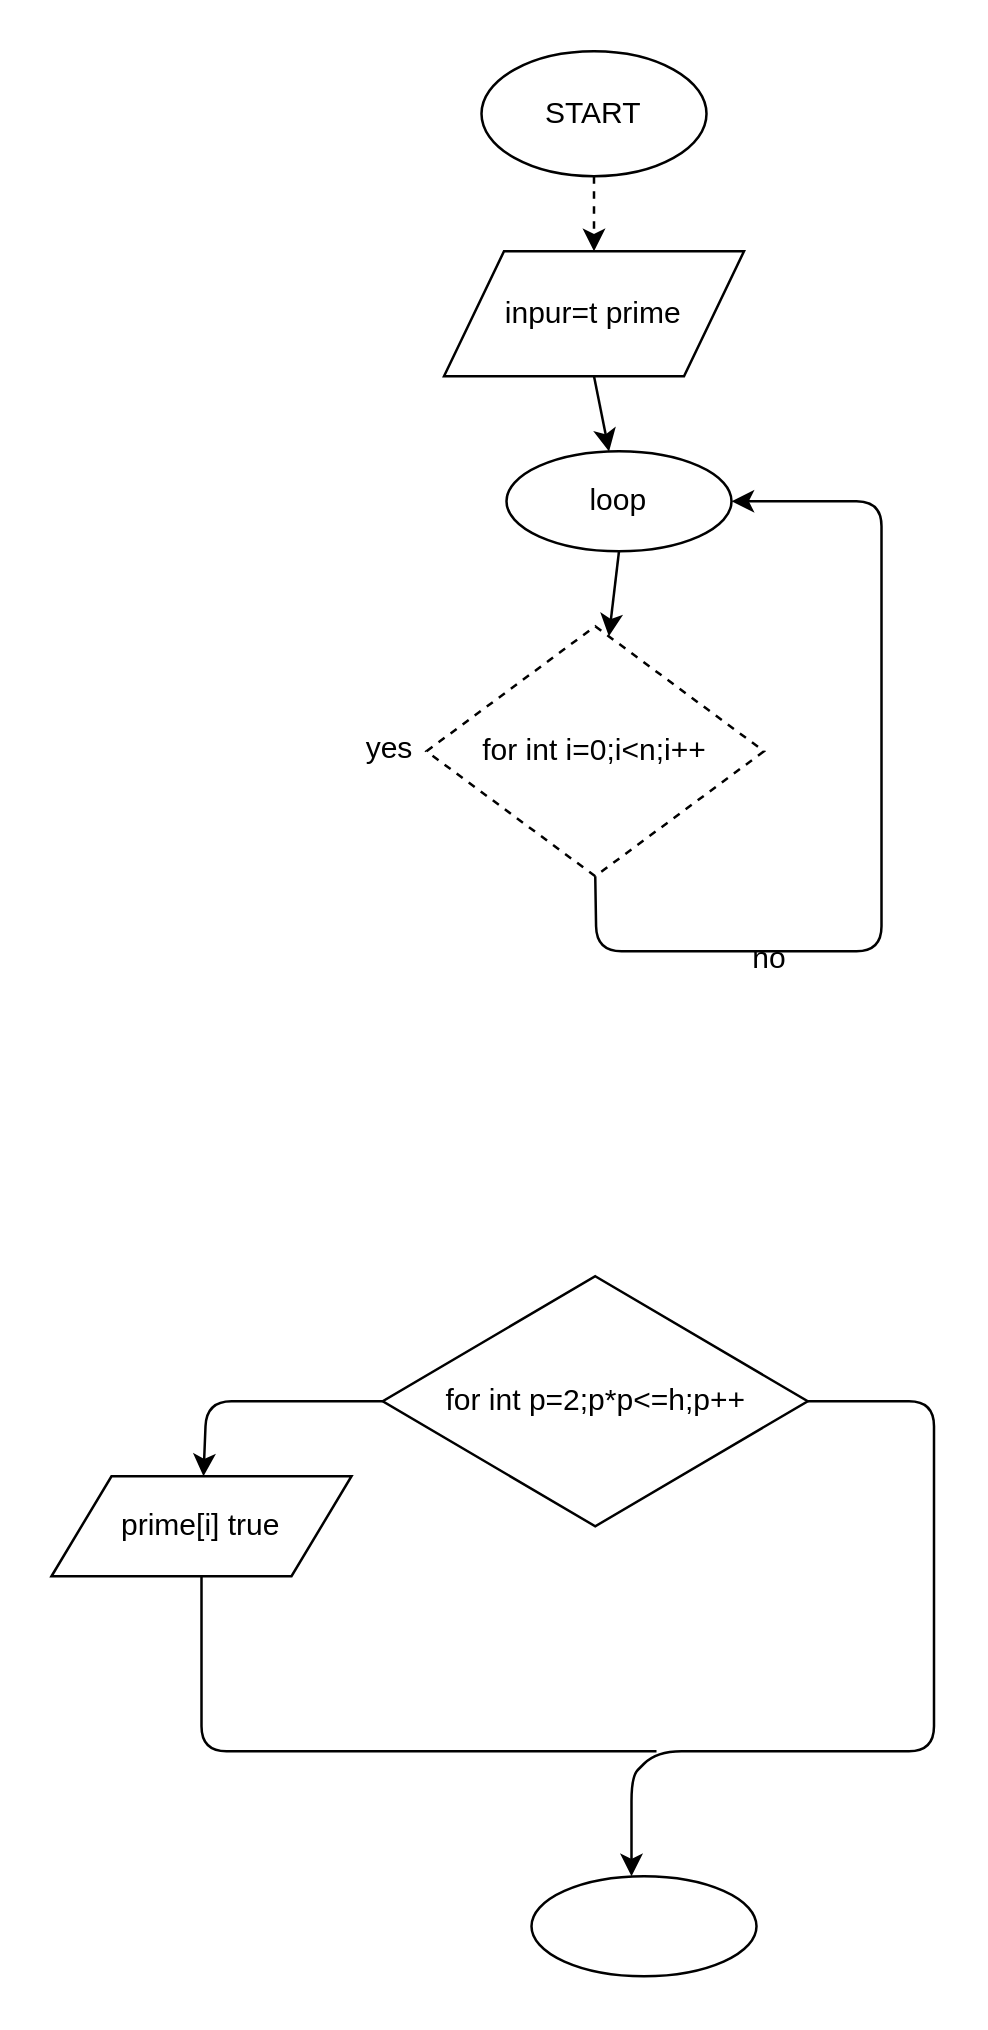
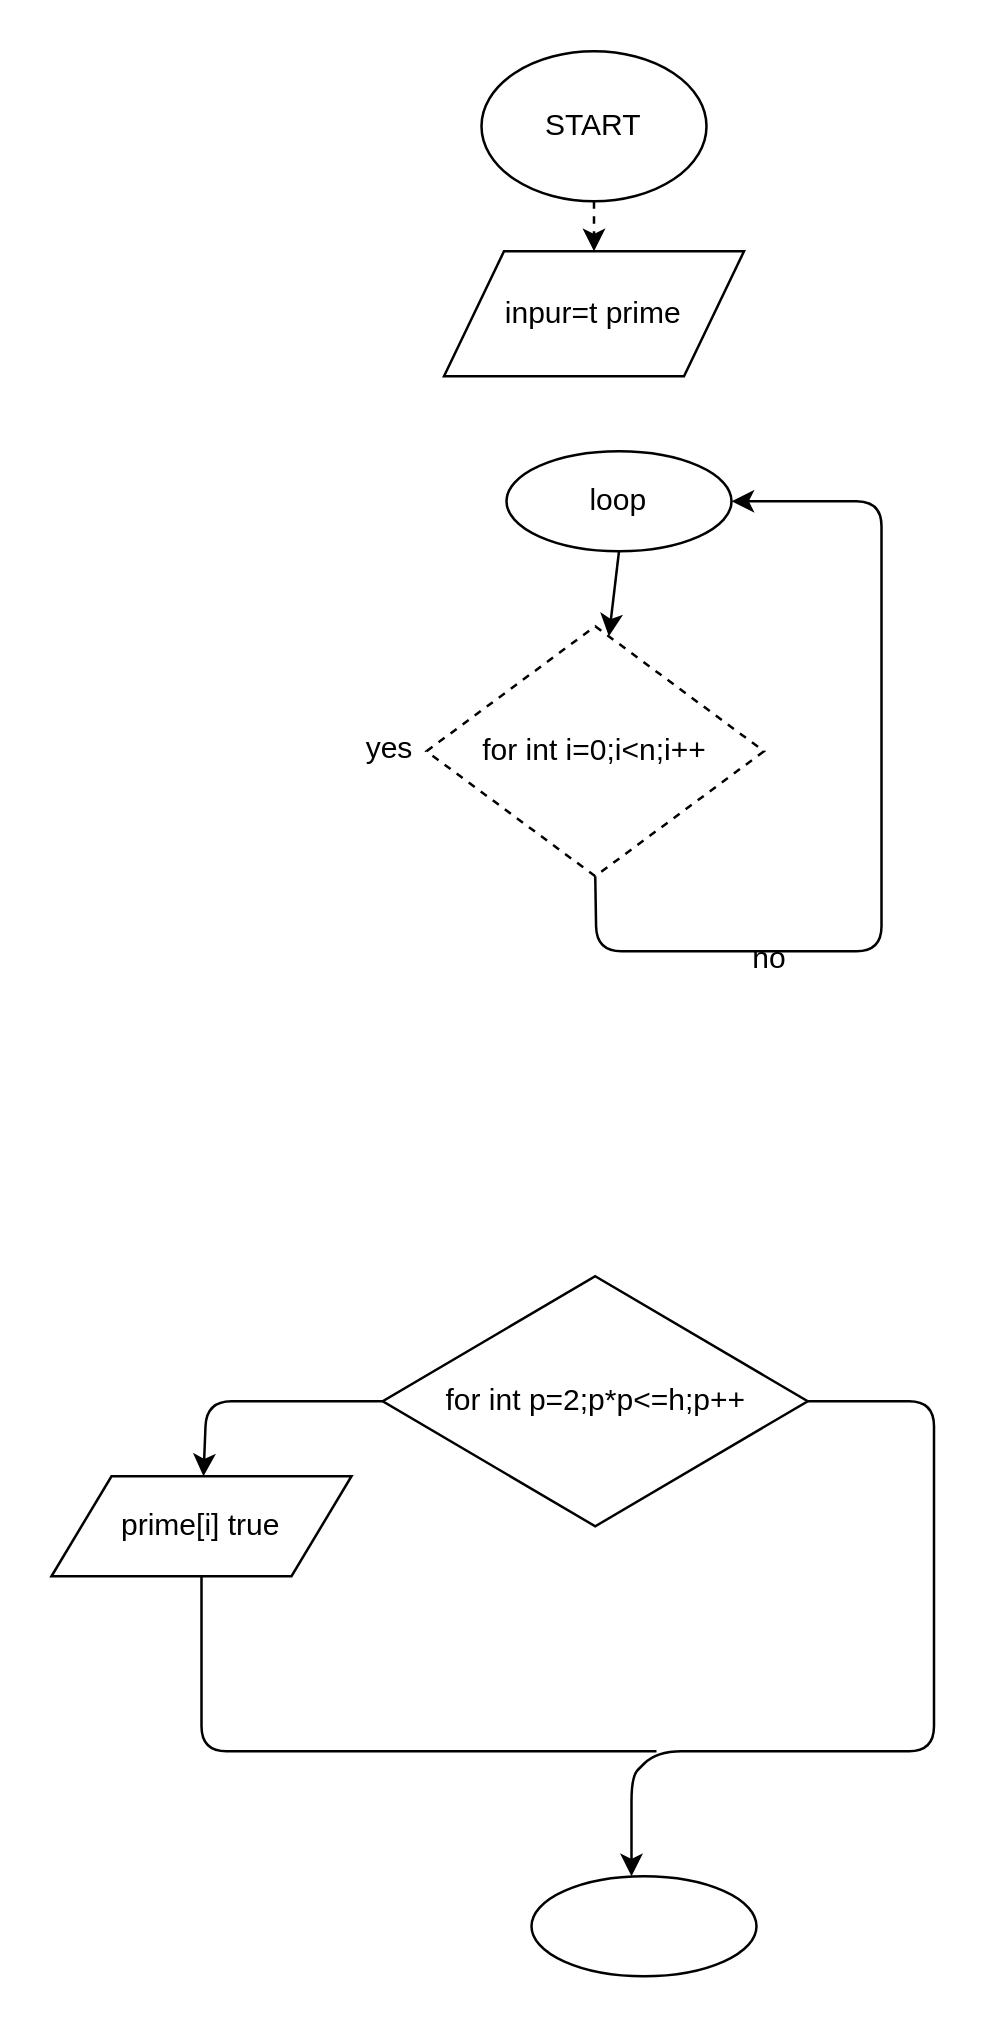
node "START": size 225x125 -> 225x150
edge "inpur=t prime" -> "loop": removed
